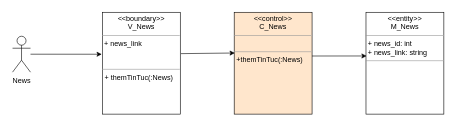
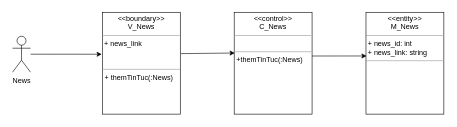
node "<<control>> C_News +themTinTuc(:News)": fillcolor #ffe6cc -> #ffffff
